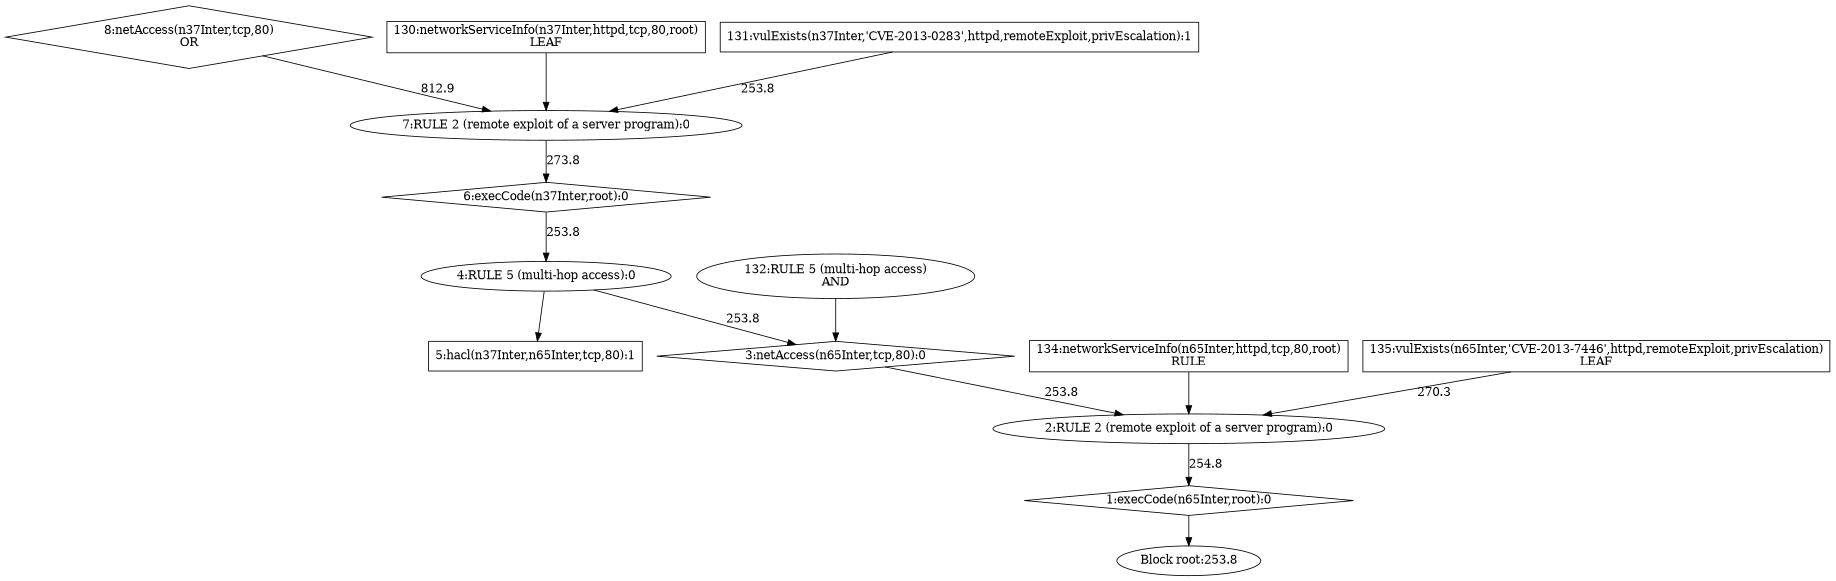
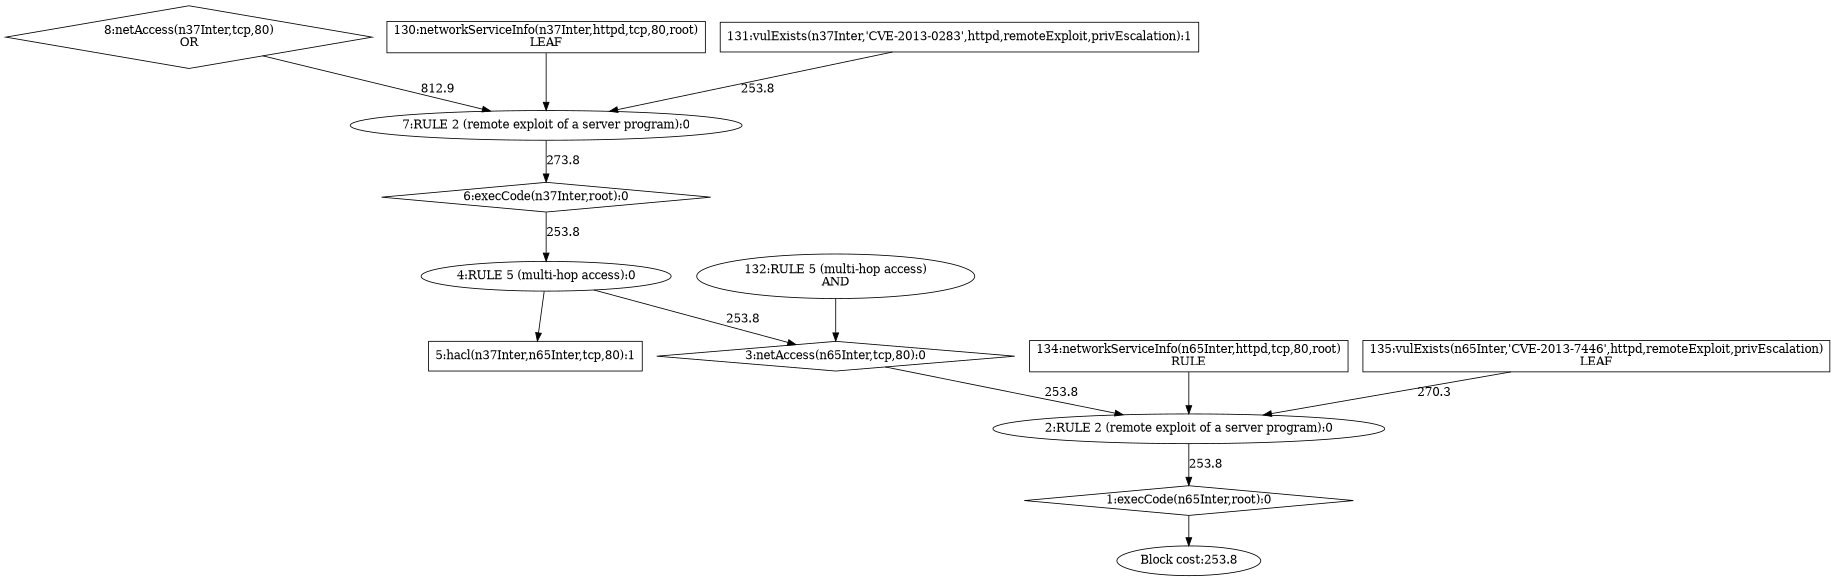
edge "2:RULE 2 (remote exploit of a server program):0" -> "1:execCode(n65Inter,root):0": label "254.8" -> "253.8"
node "Block root:253.8": label "Block root:253.8" -> "Block cost:253.8"
